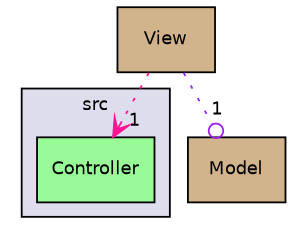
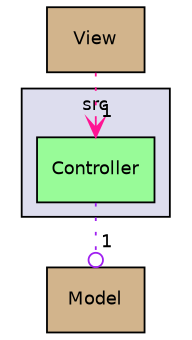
edge "View" -> "Model": now "Controller" -> "Model"
